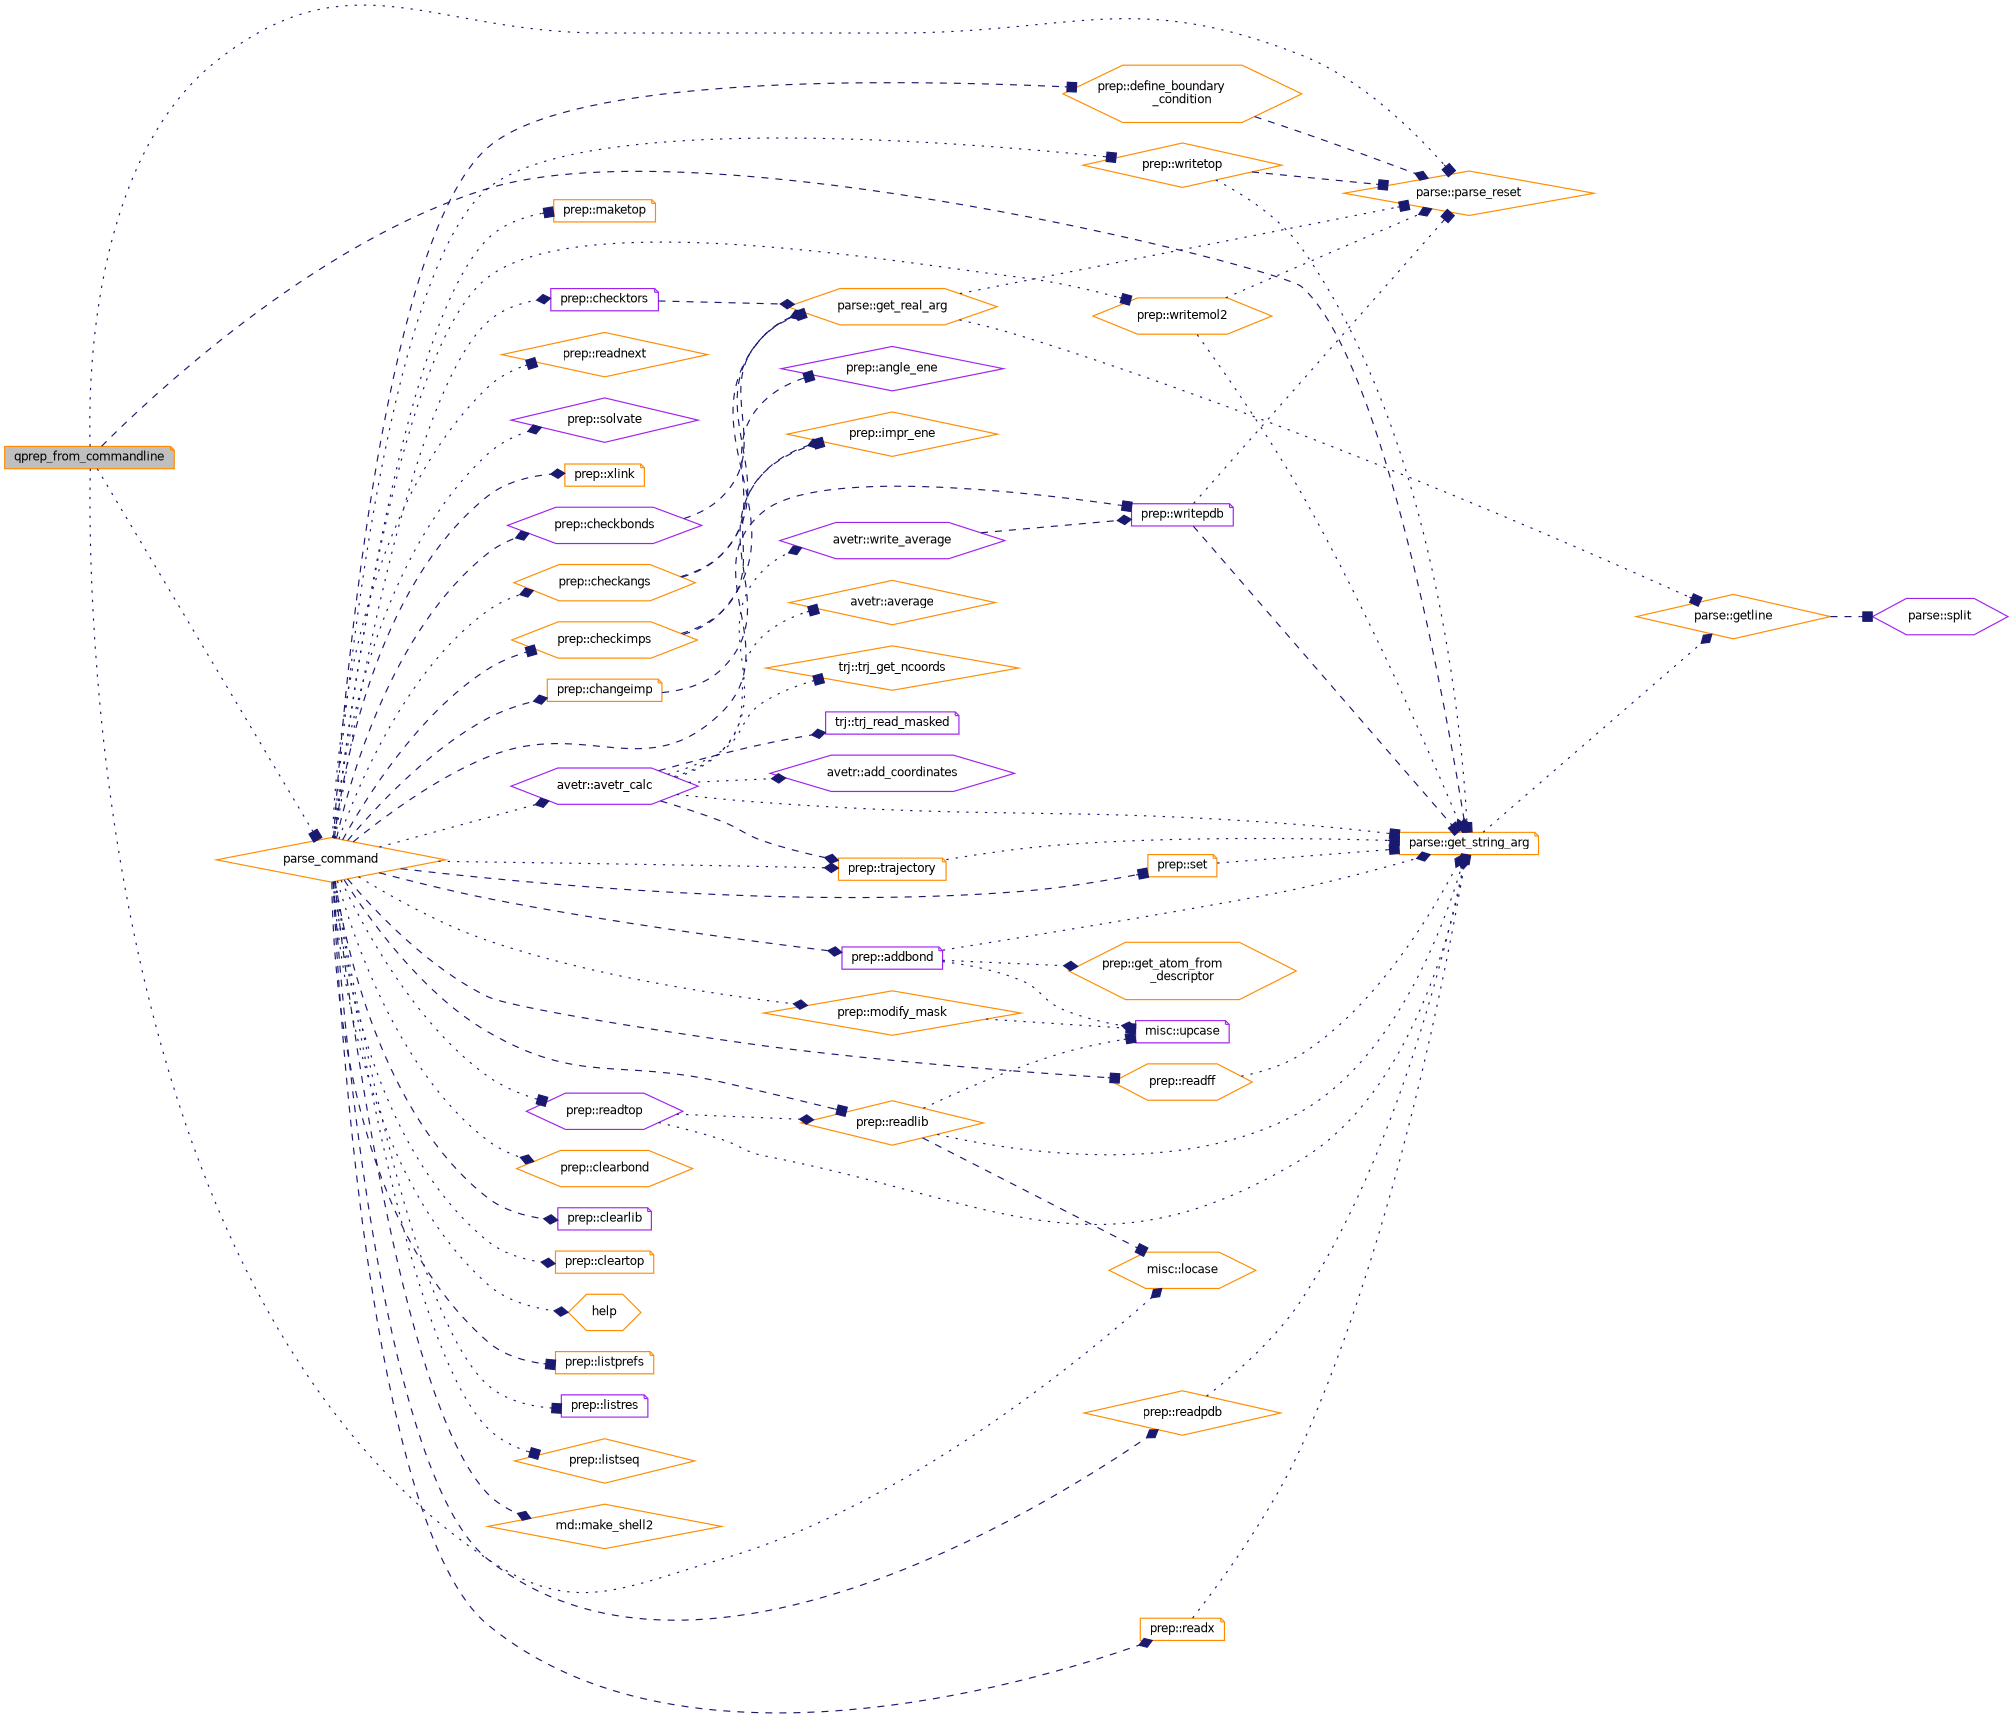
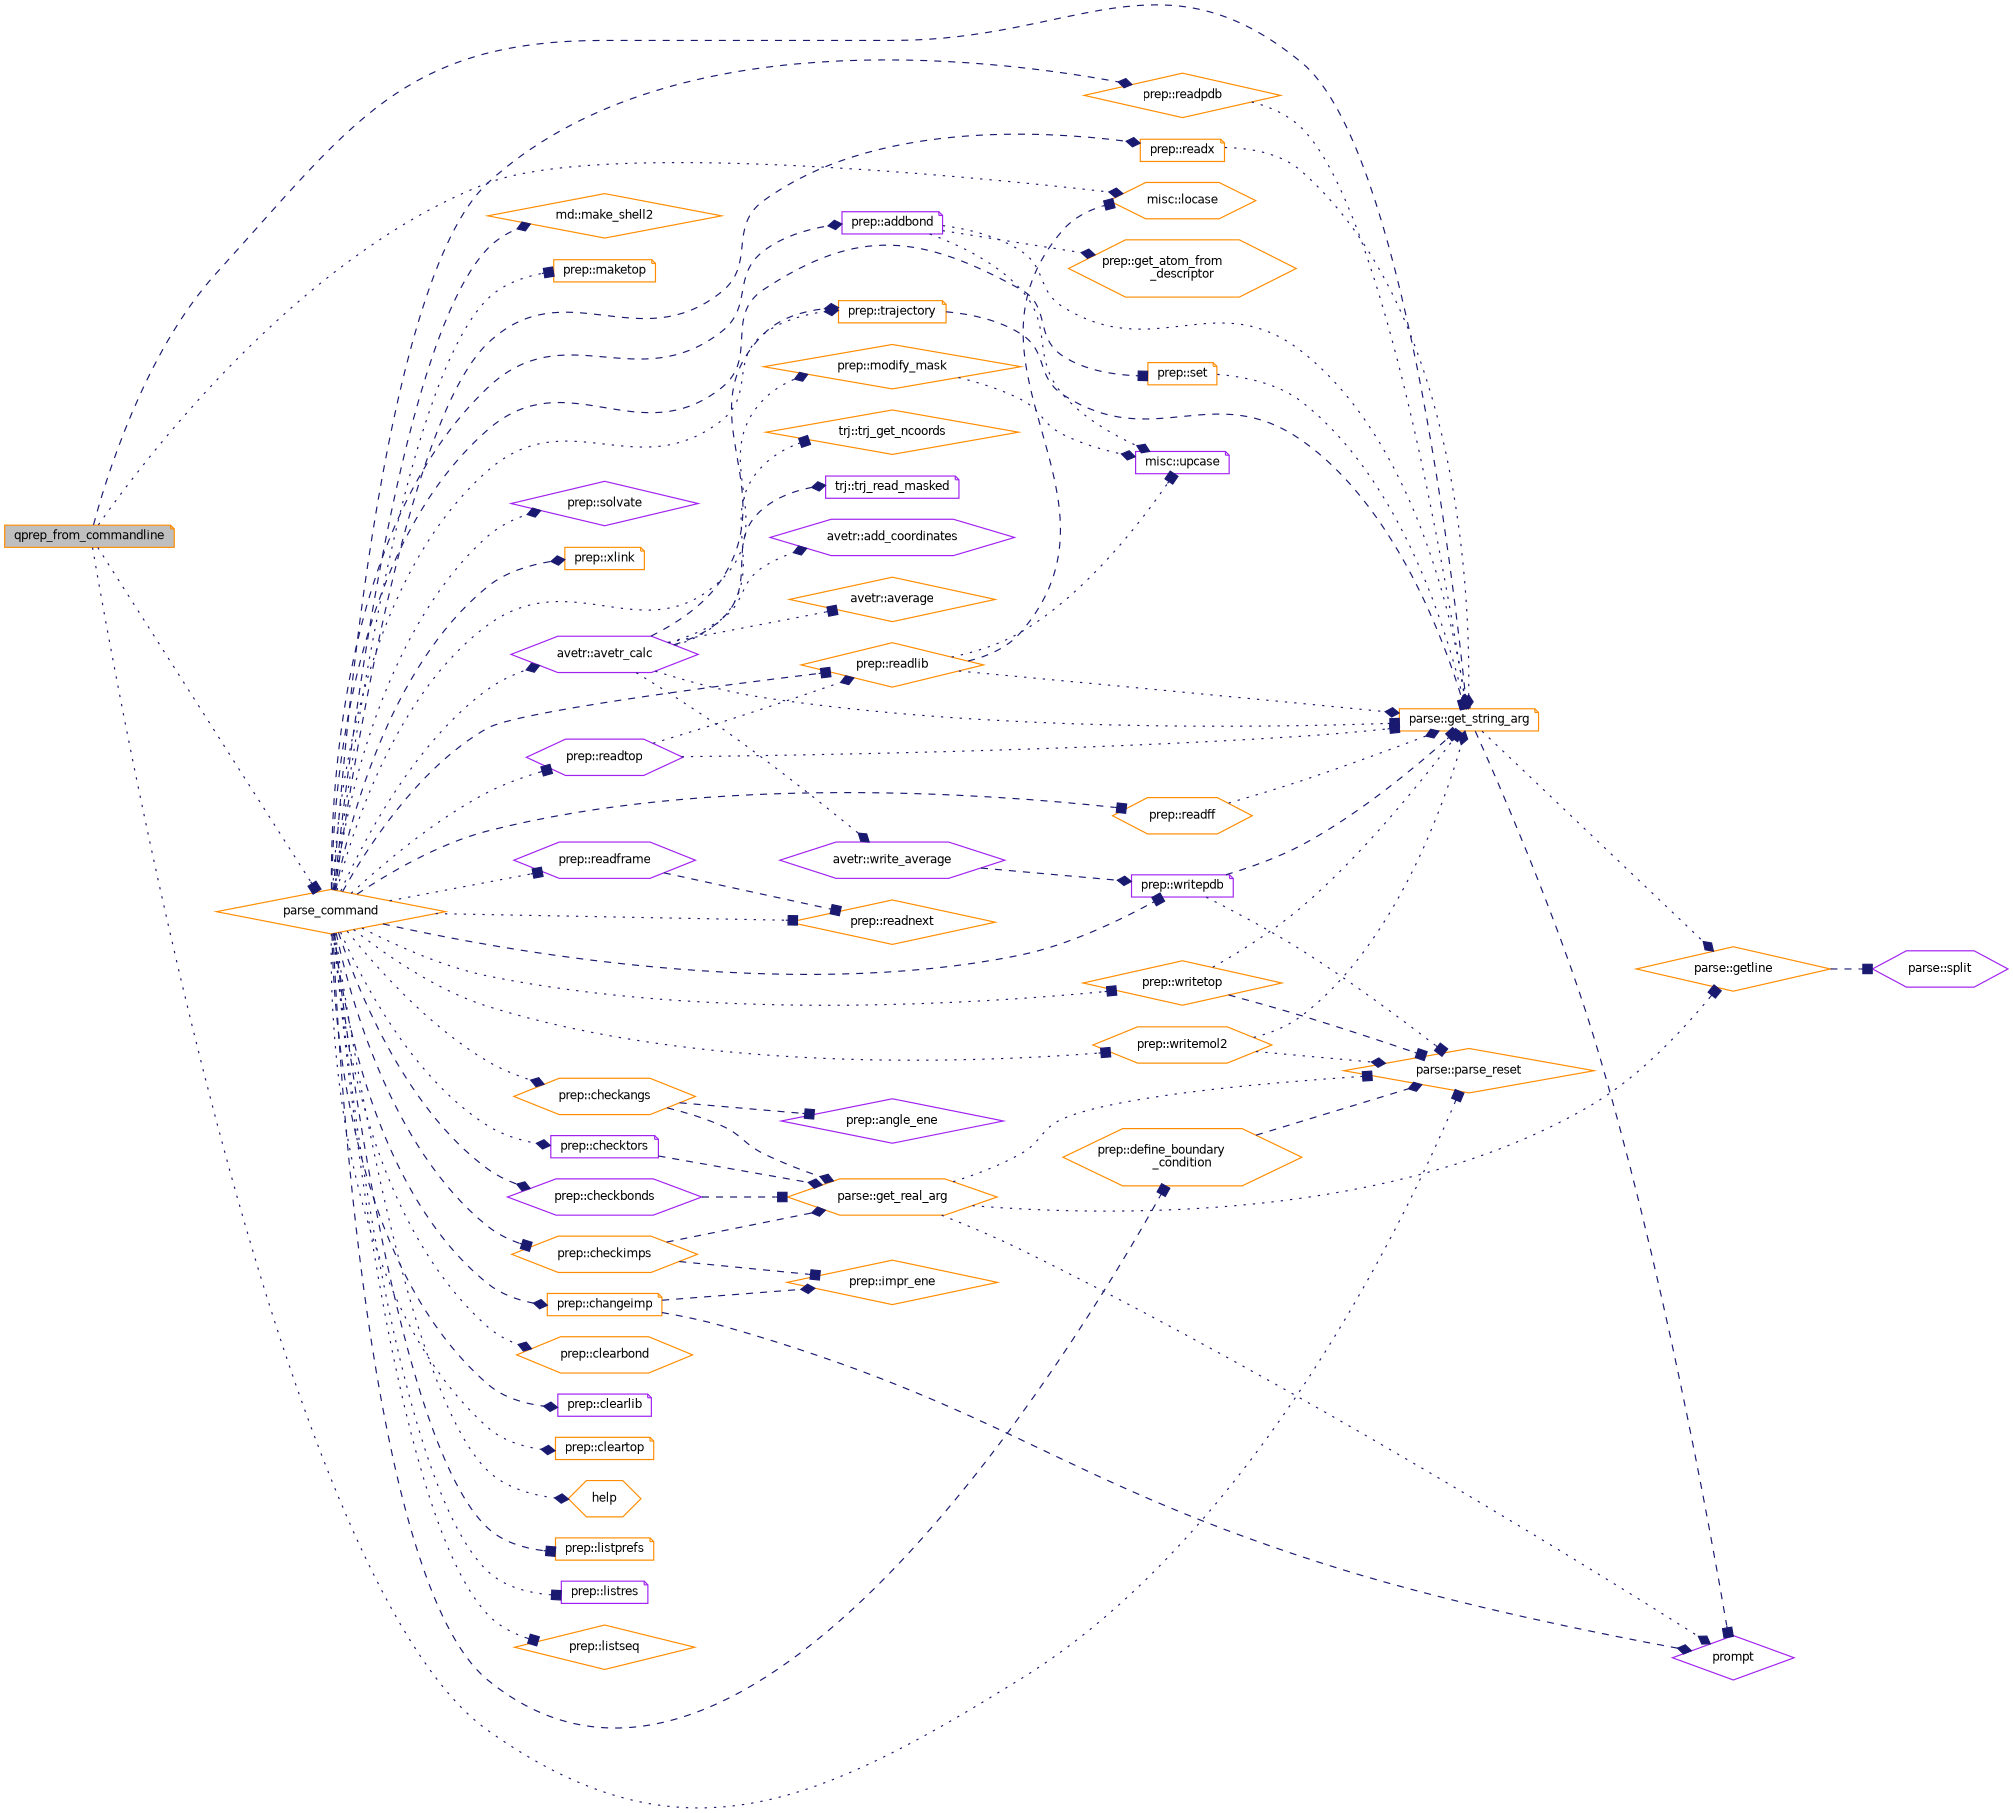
edge "prep::trajectory" -> "parse::get_string_arg": style dotted -> dashed
node "prep::readframe": added
edge "prep::modify_mask" -> "misc::upcase": arrowhead box -> diamond
node "prompt": added
